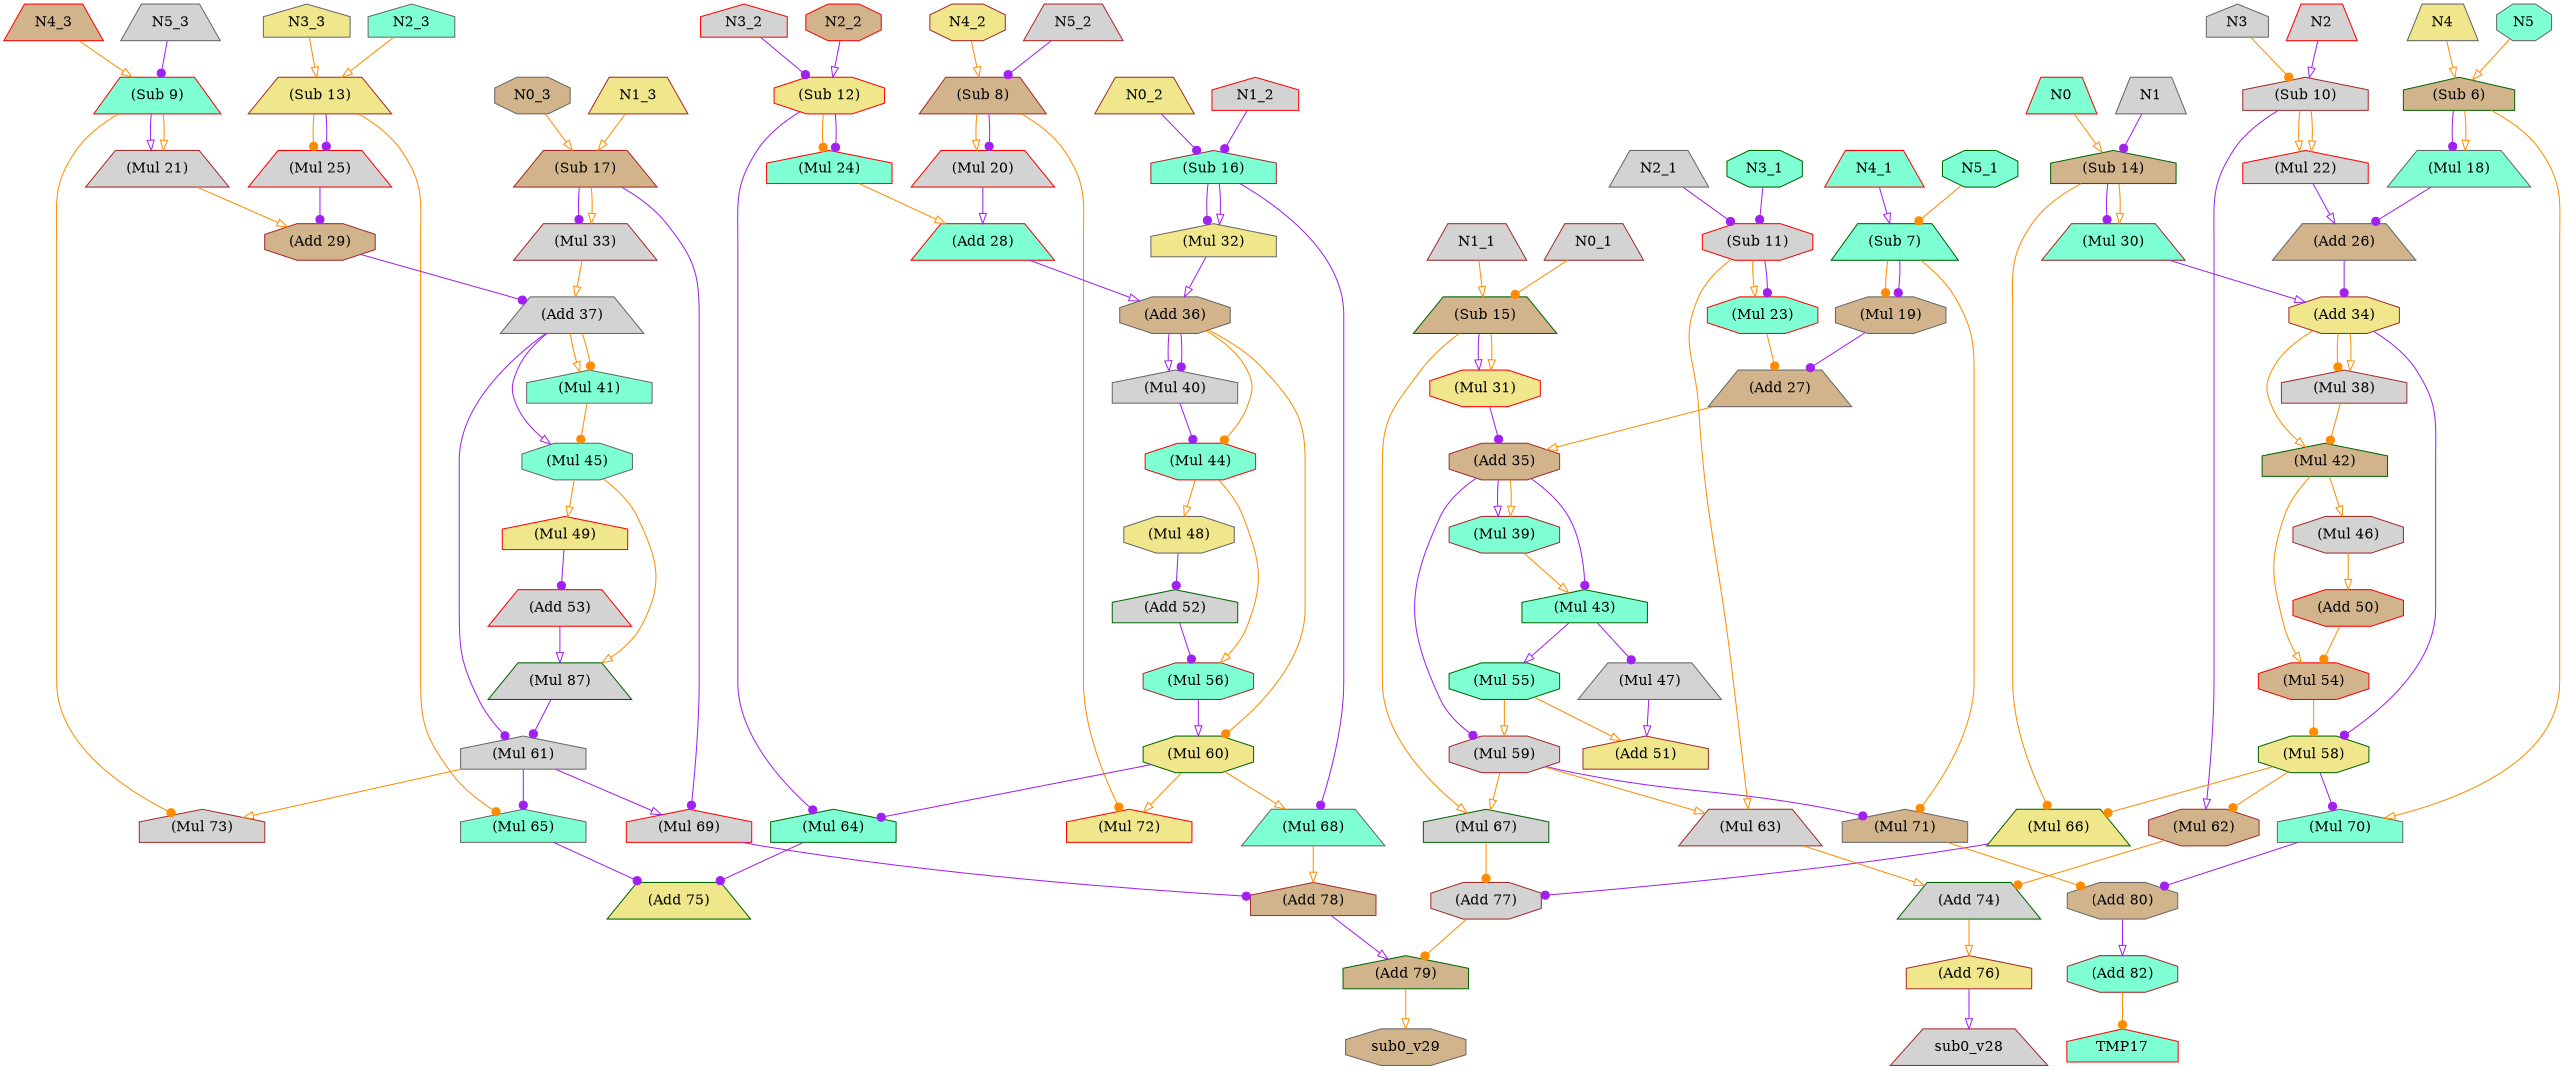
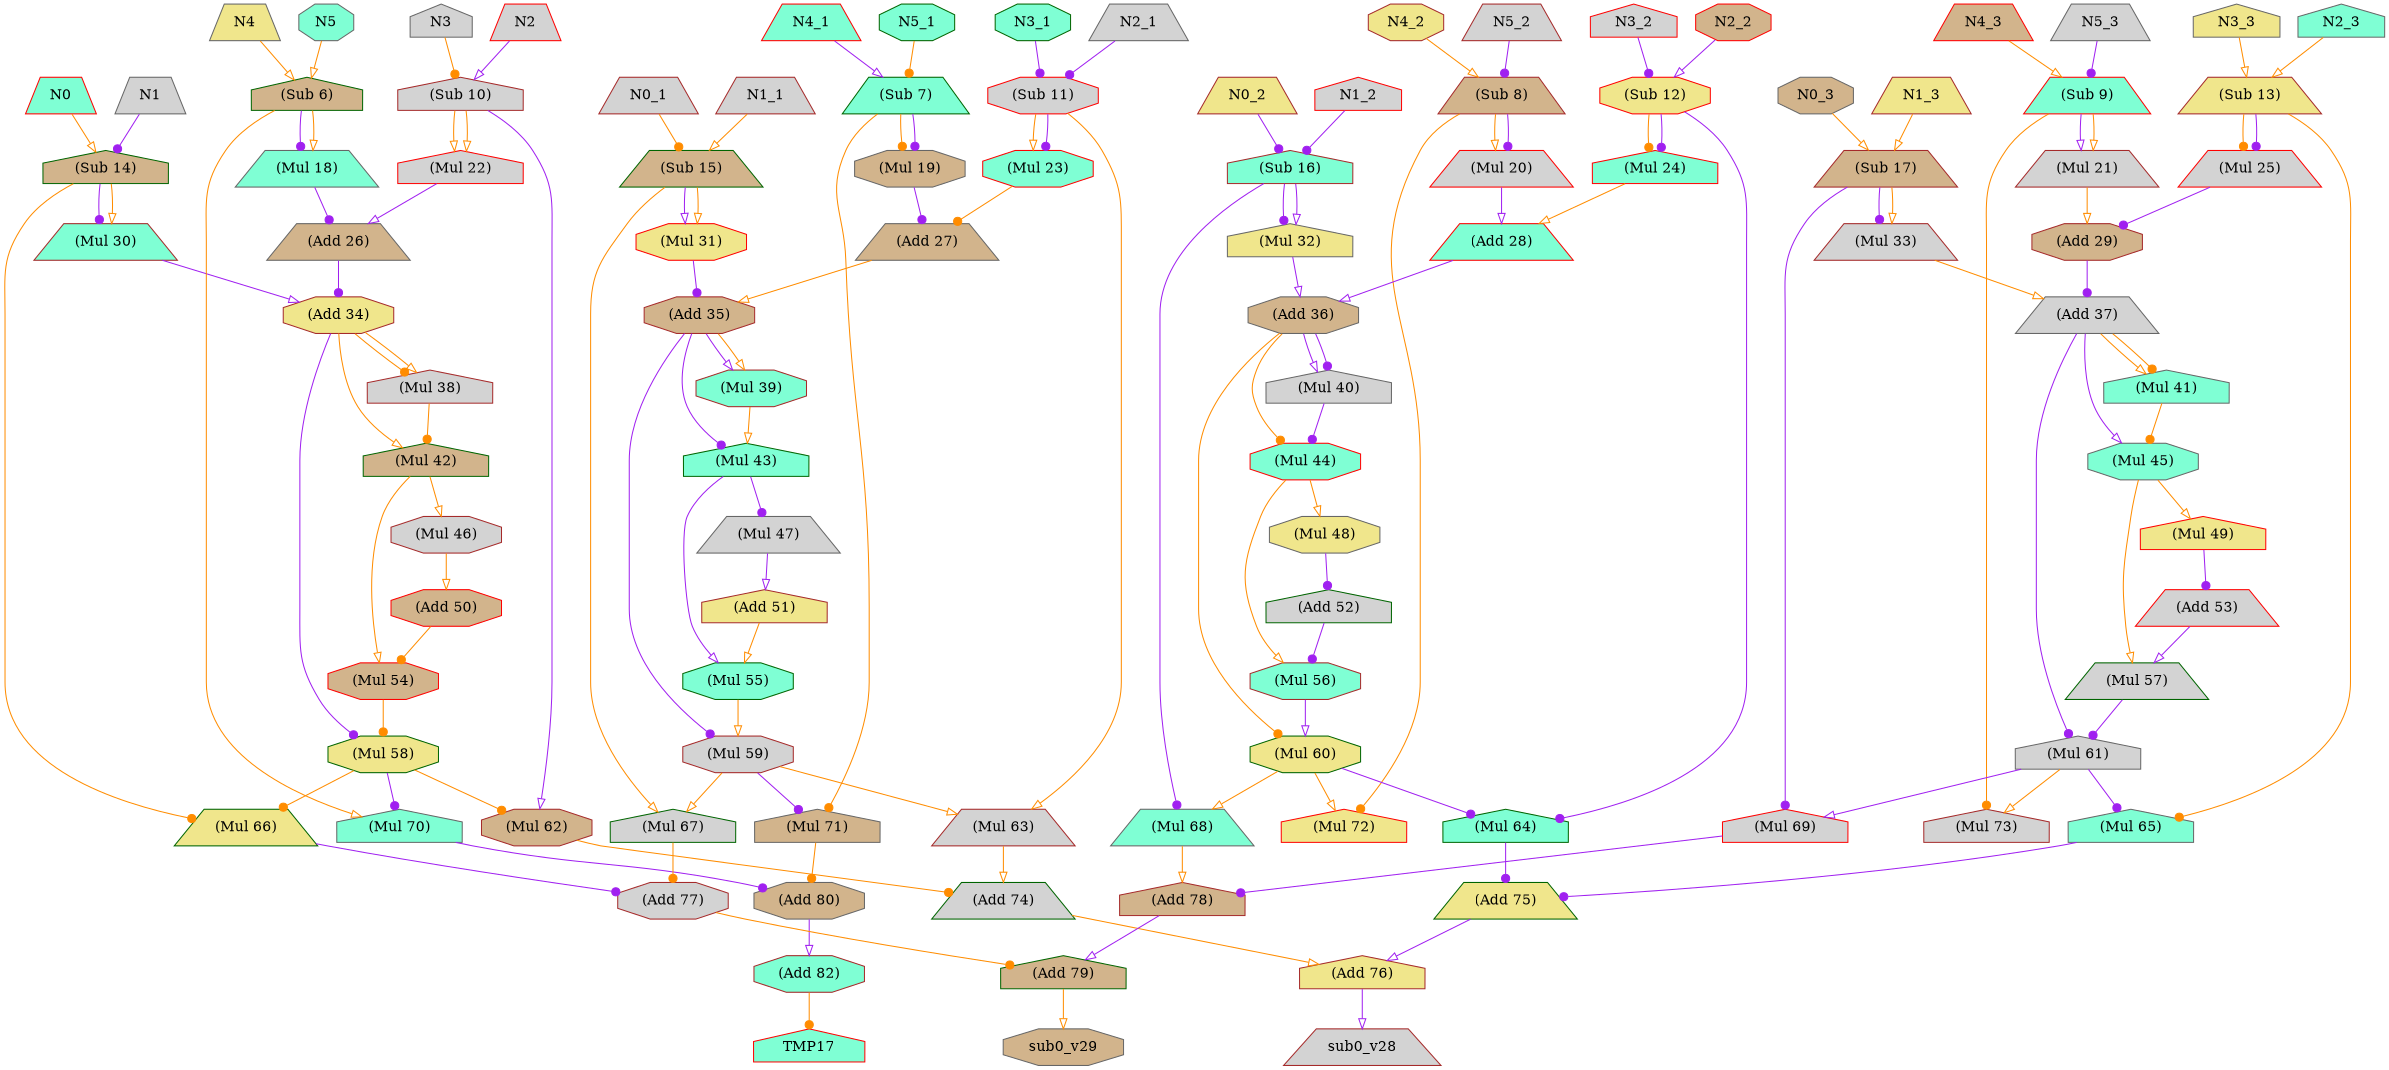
node "(Mul 87)": label "(Mul 87)" -> "(Mul 57)"
edge "(Mul 55)" -> "(Add 51)": reversed
edge "(Add 75)" -> "(Add 76)": added
